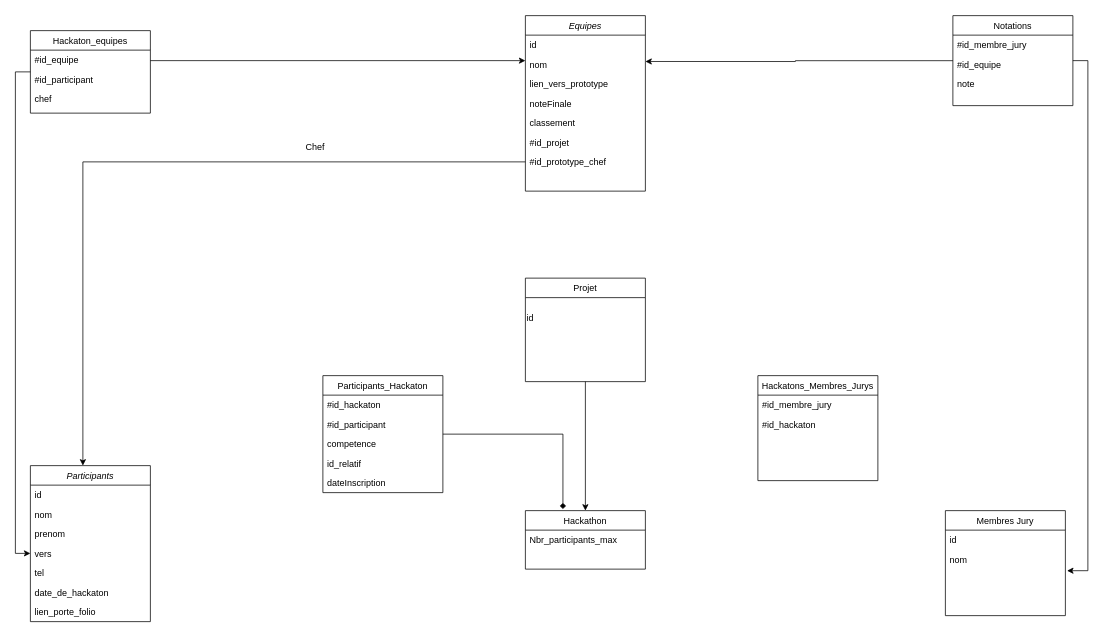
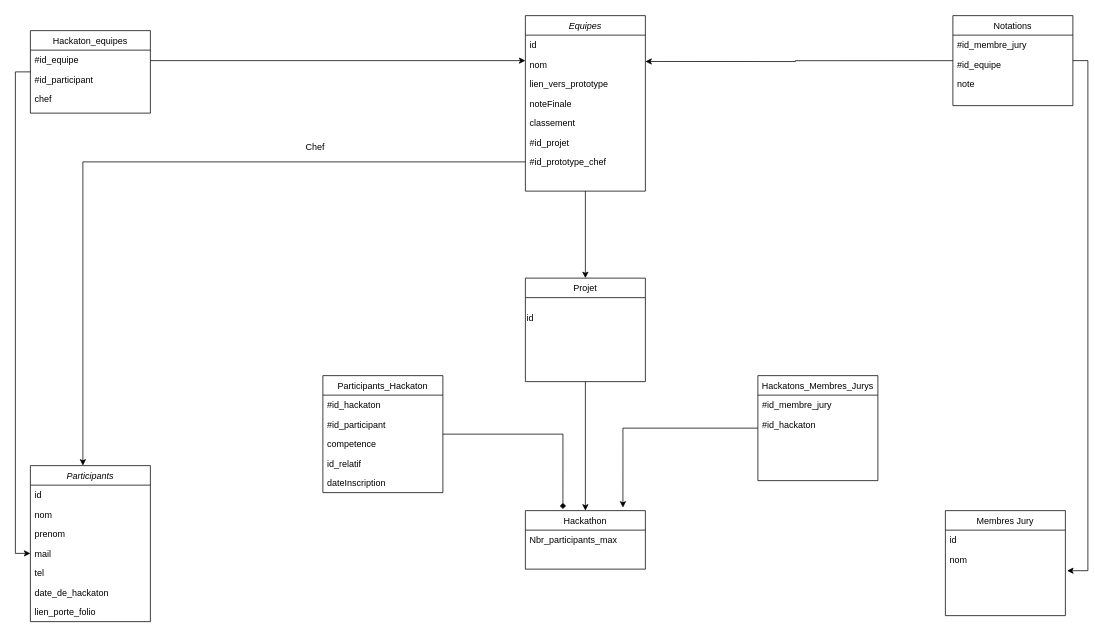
edge "Equipes" -> "Projet": added
edge "Hackatons_Membres_Jurys" -> "Hackathon": added
node "vers": label "vers" -> "mail"
